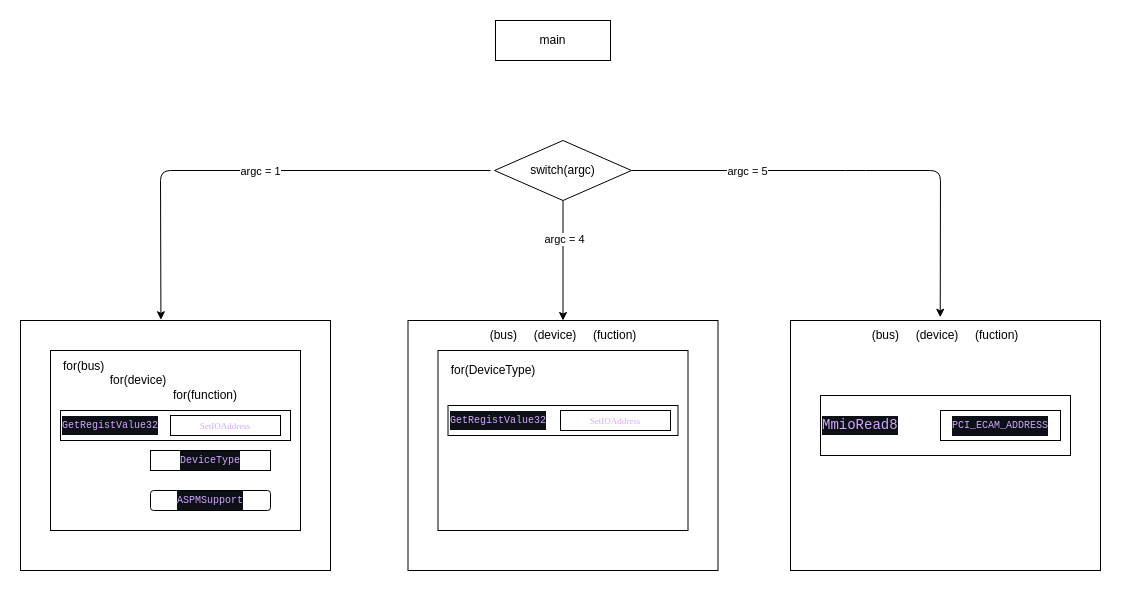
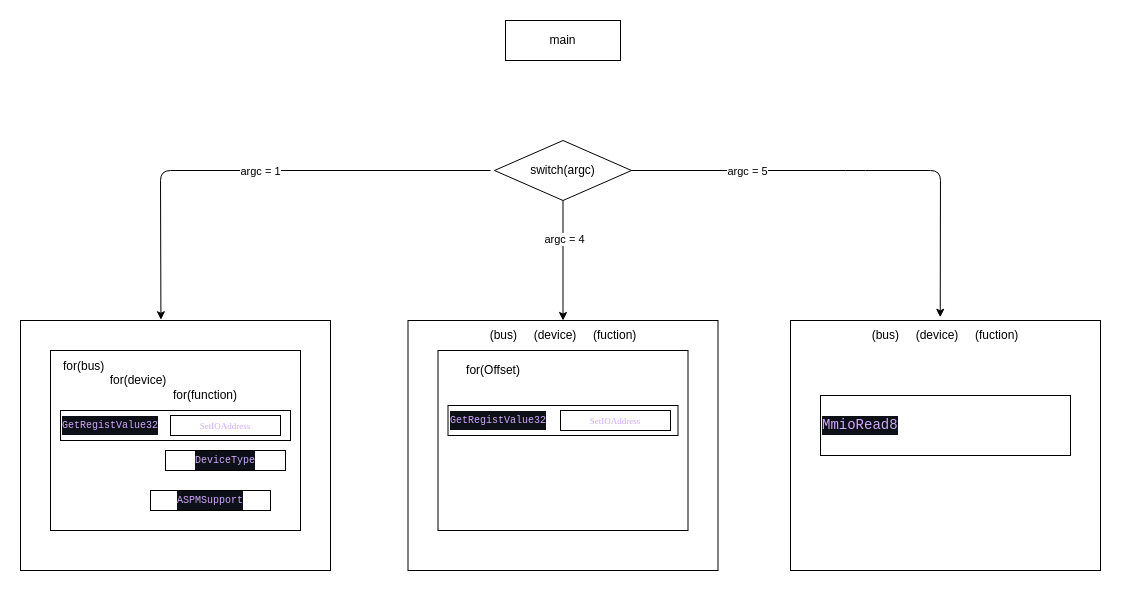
node "main": moved (553, 41) -> (563, 41)
node "for(DeviceType)": label "for(DeviceType)" -> "for(Offset)"
node "PCI_ECAM_ADDRESS": removed
node "DeviceType": moved (211, 461) -> (226, 461)
node "ASPMSupport": shape rounded rectangle -> rectangle
